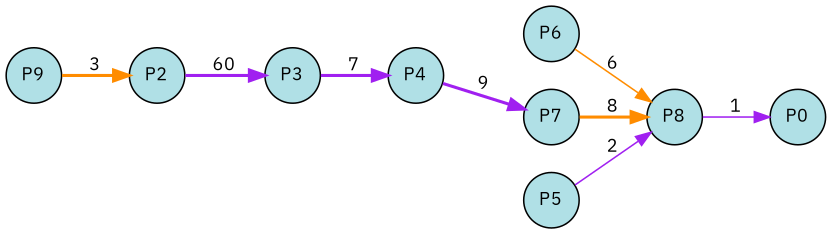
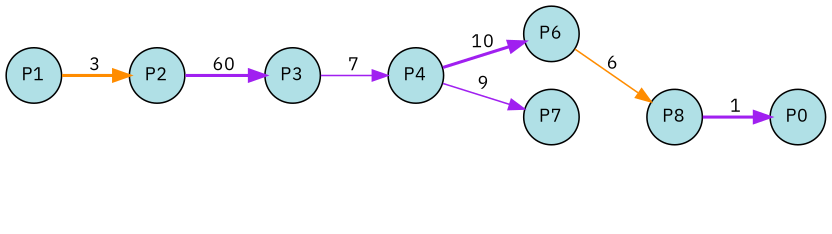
edge "P4" -> "P6": added, label "10"
node "P9": label "P9" -> "P1"
edge "P3" -> "P4": style bold -> solid
edge "P4" -> "P7": style bold -> solid
edge "P7" -> "P8": removed, label "8"
edge "P8" -> "P0": style solid -> bold
node "P5": removed
